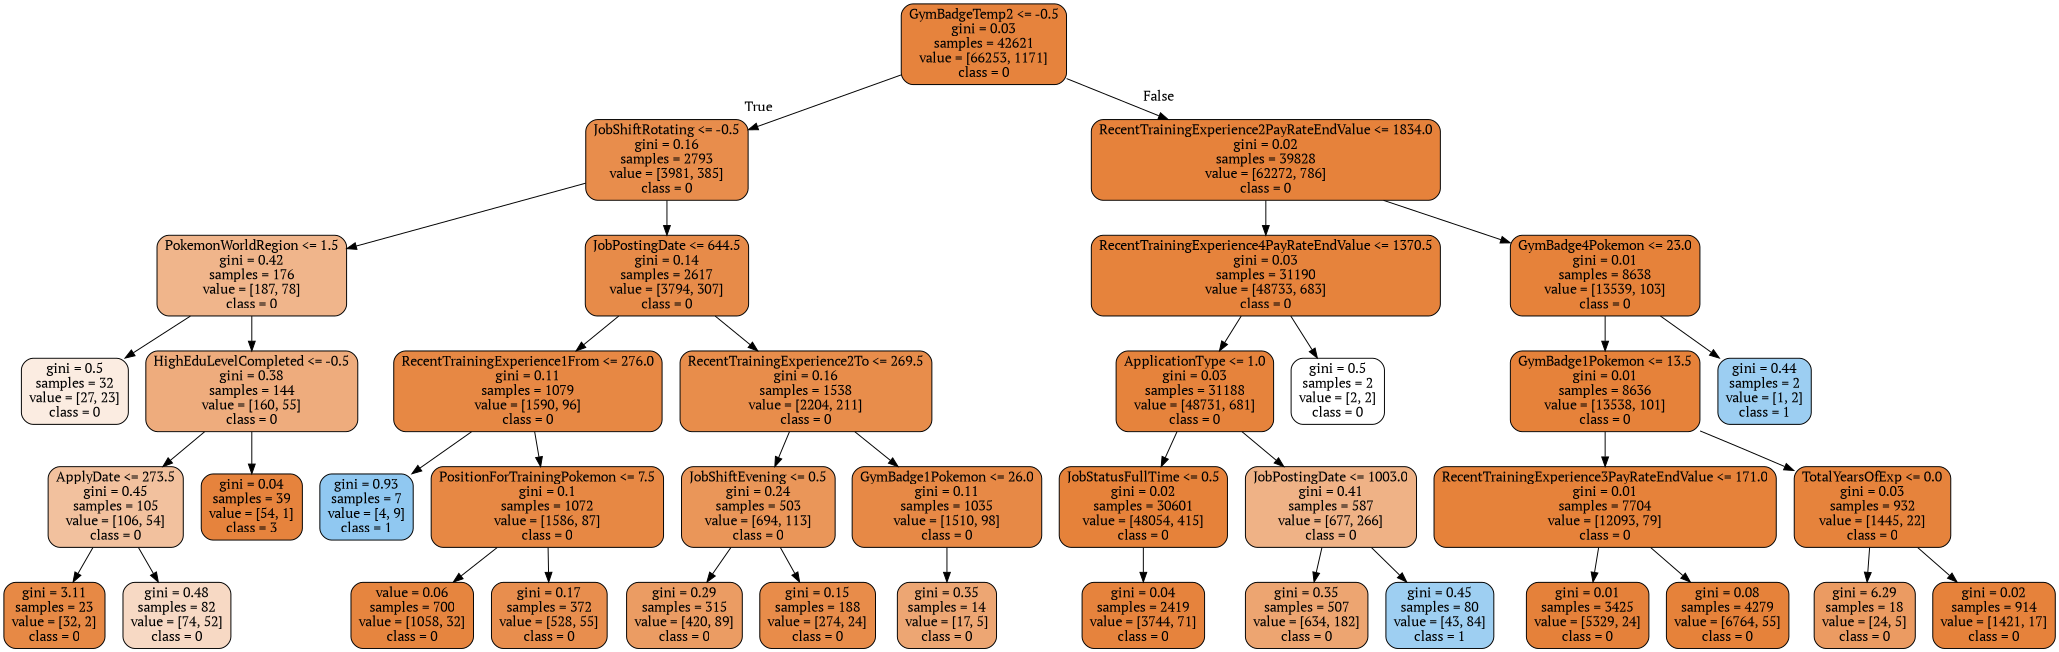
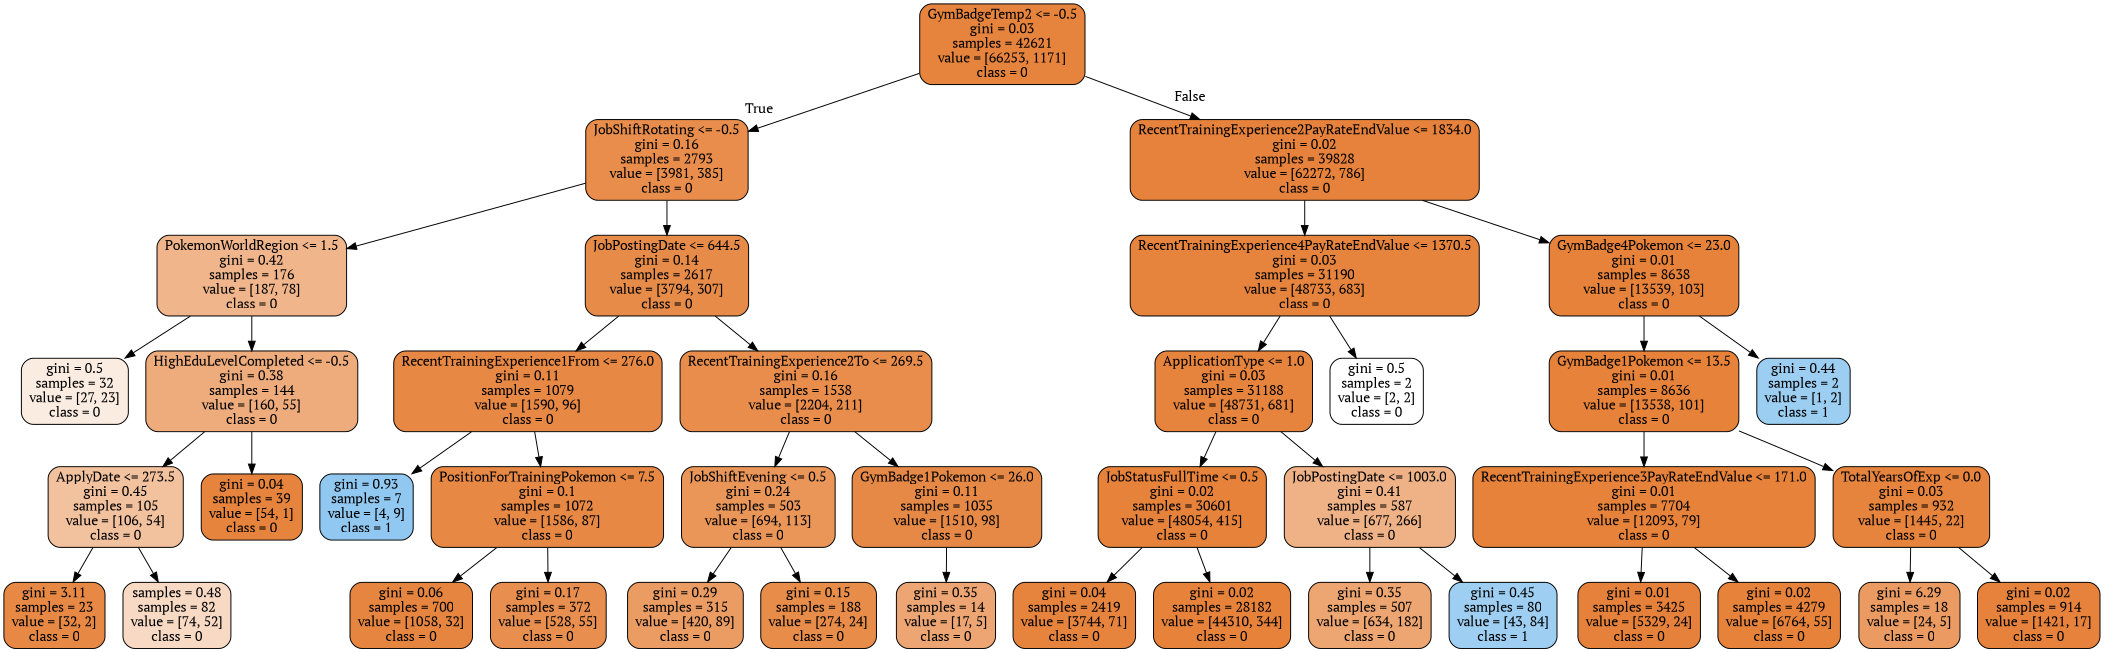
node "gini = 0.04 samples = 39 value = [54, 1] class = 3": label "gini = 0.04 samples = 39 value = [54, 1] class = 3" -> "gini = 0.04 samples = 39 value = [54, 1] class = 0"
node "gini = 0.48 samples = 82 value = [74, 52] class = 0": label "gini = 0.48 samples = 82 value = [74, 52] class = 0" -> "samples = 0.48 samples = 82 value = [74, 52] class = 0"
node "value = 0.06 samples = 700 value = [1058, 32] class = 0": label "value = 0.06 samples = 700 value = [1058, 32] class = 0" -> "gini = 0.06 samples = 700 value = [1058, 32] class = 0"
node "gini = 0.02 samples = 28182 value = [44310, 344] class = 0": added
node "gini = 0.08 samples = 4279 value = [6764, 55] class = 0": label "gini = 0.08 samples = 4279 value = [6764, 55] class = 0" -> "gini = 0.02 samples = 4279 value = [6764, 55] class = 0"
